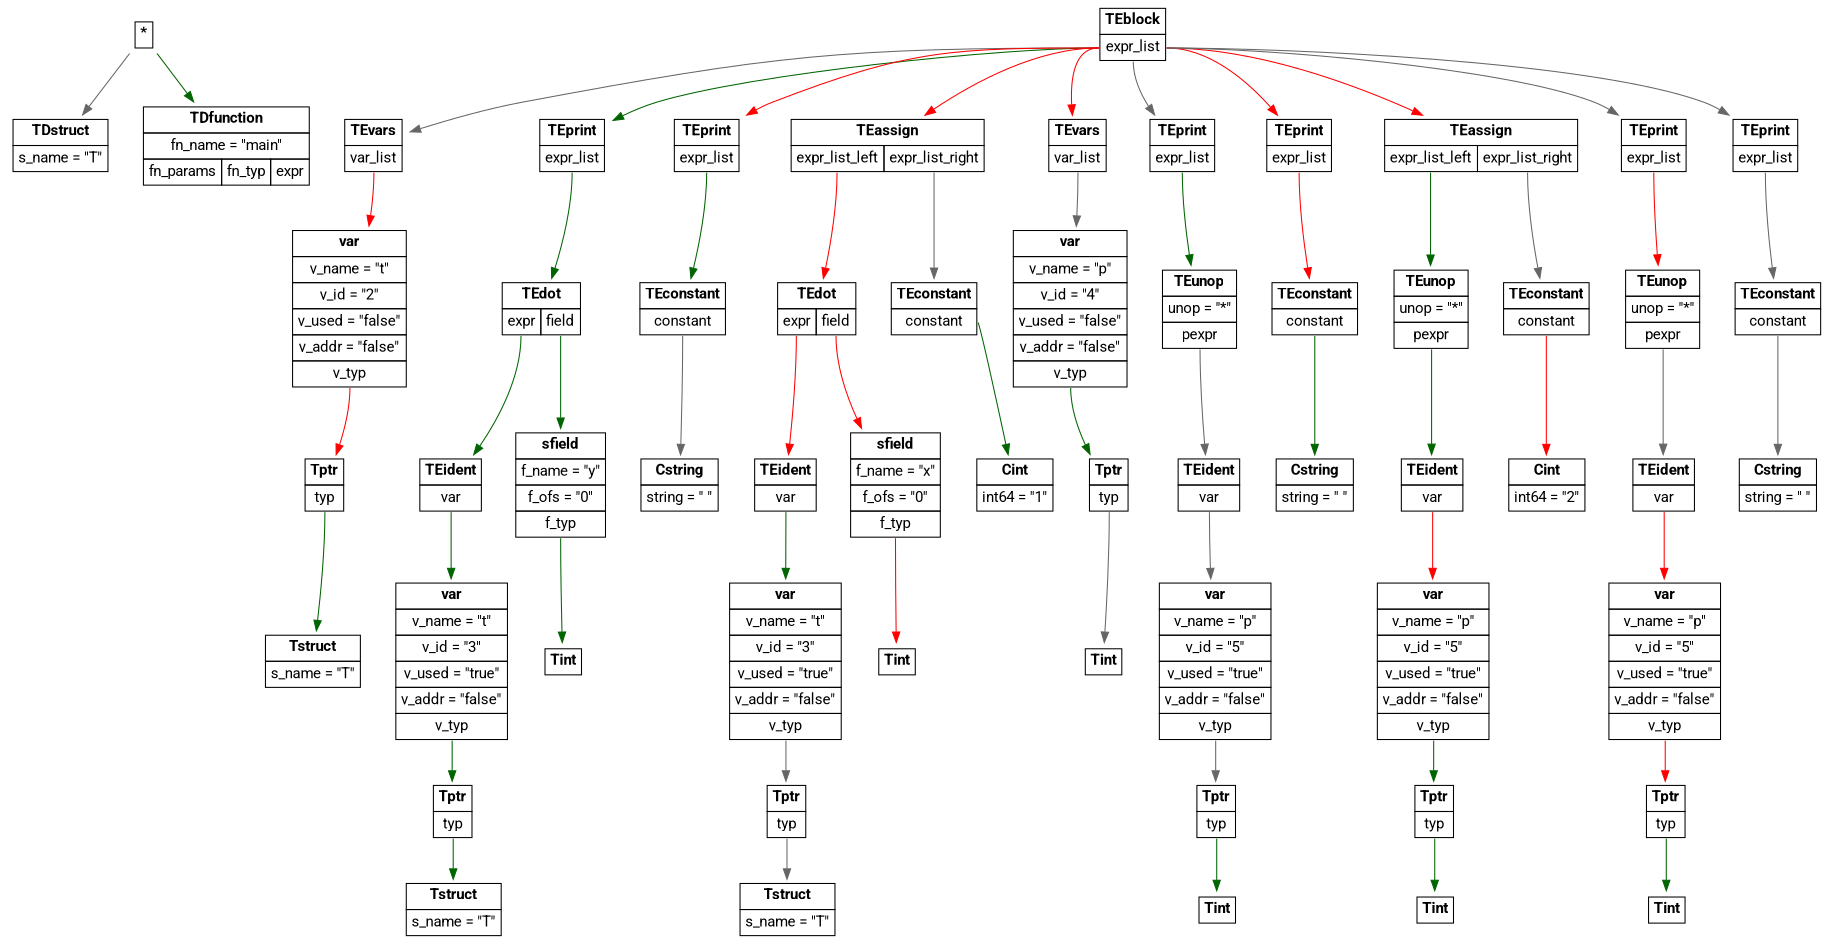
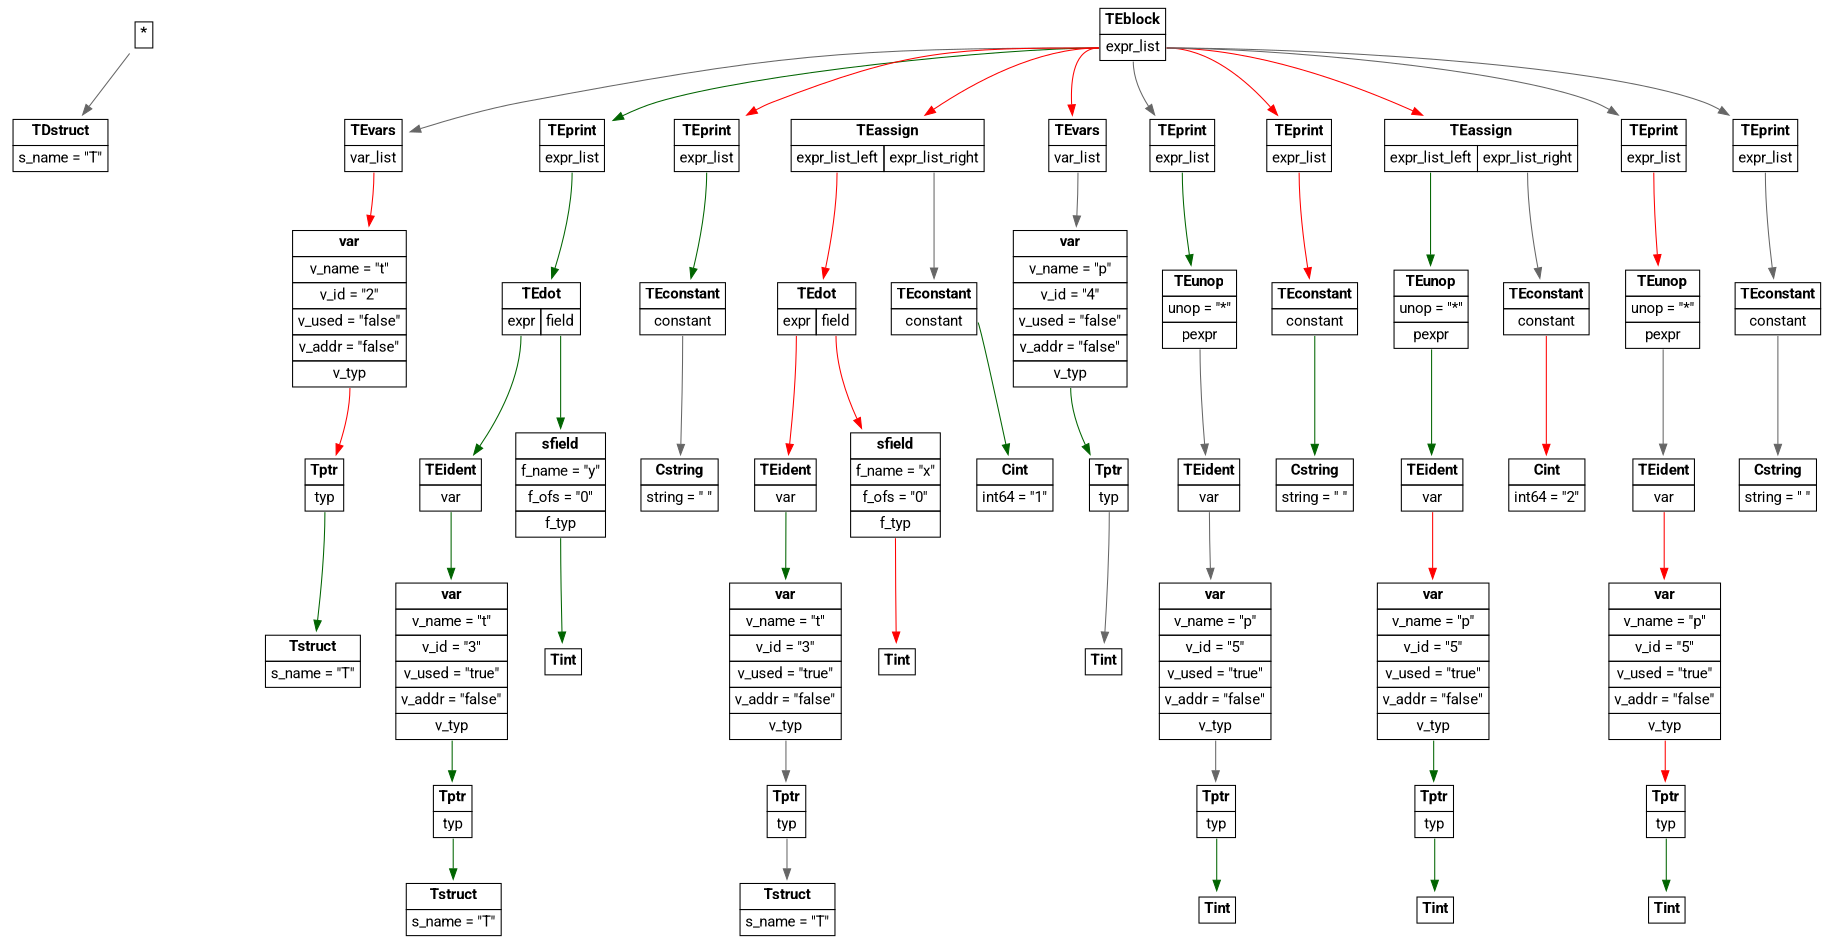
node "TDfunction": removed
